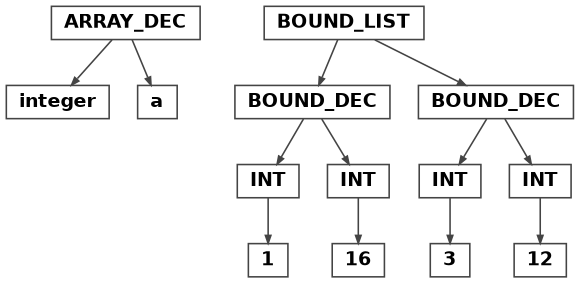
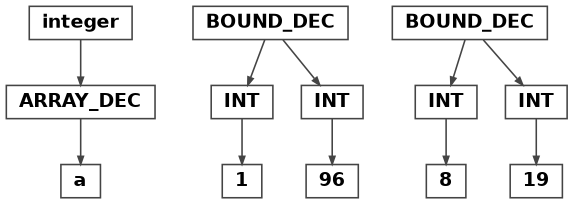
node "BOUND_LIST": removed
edge "ARRAY_DEC" -> "integer": reversed
node "16": label "16" -> "96"
node "3": label "3" -> "8"
node "12": label "12" -> "19"
